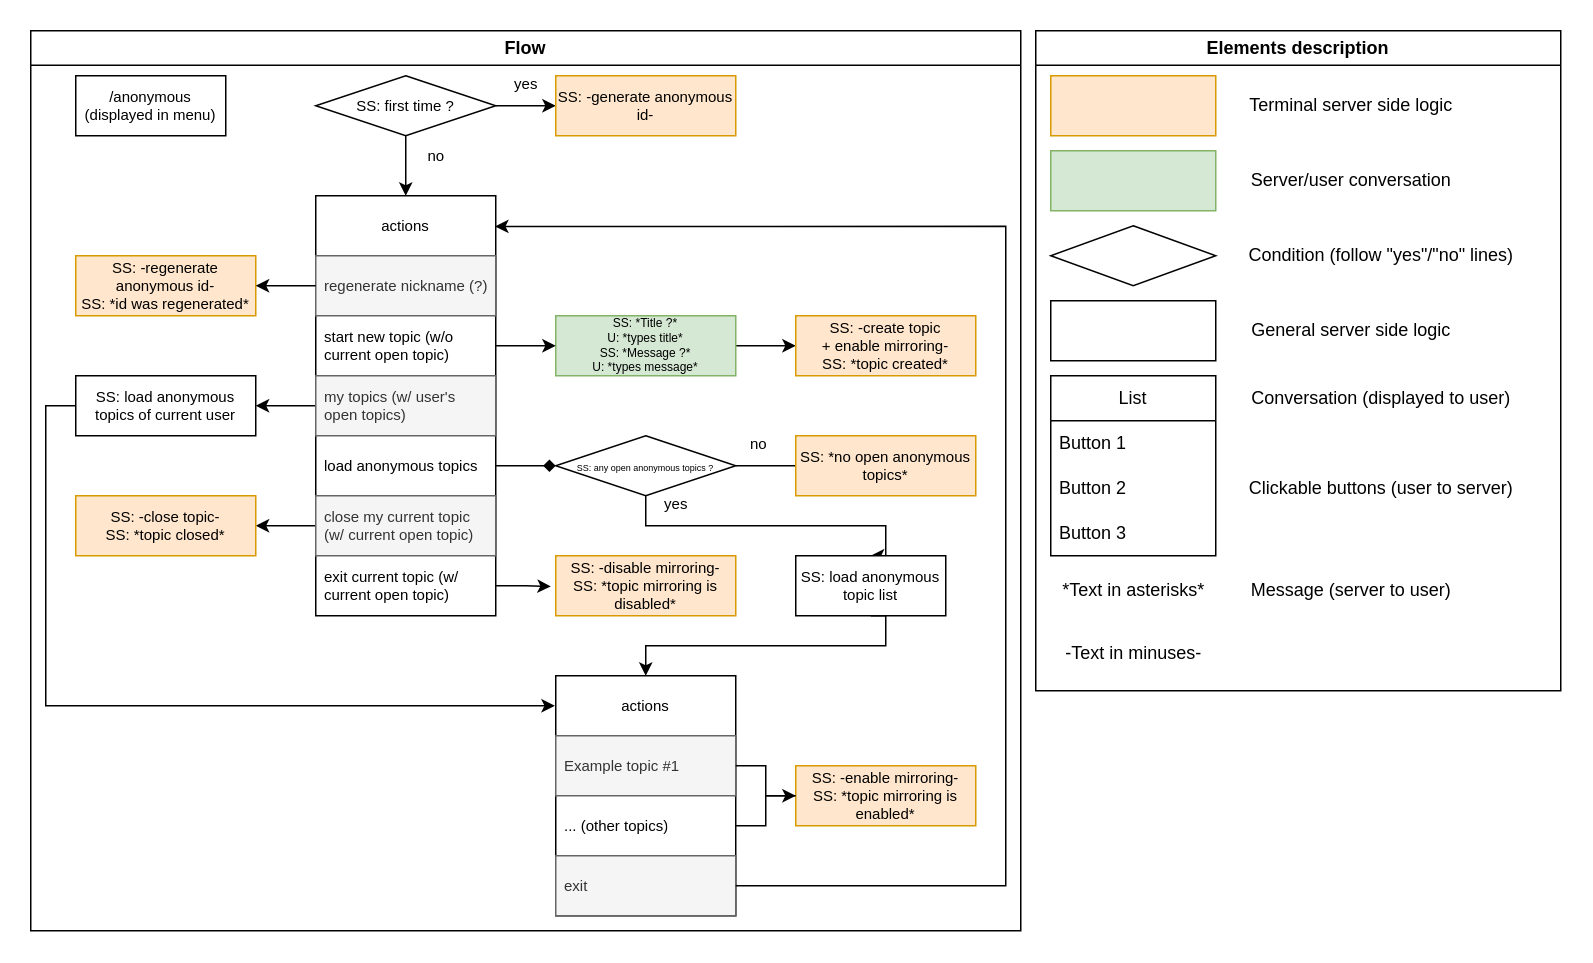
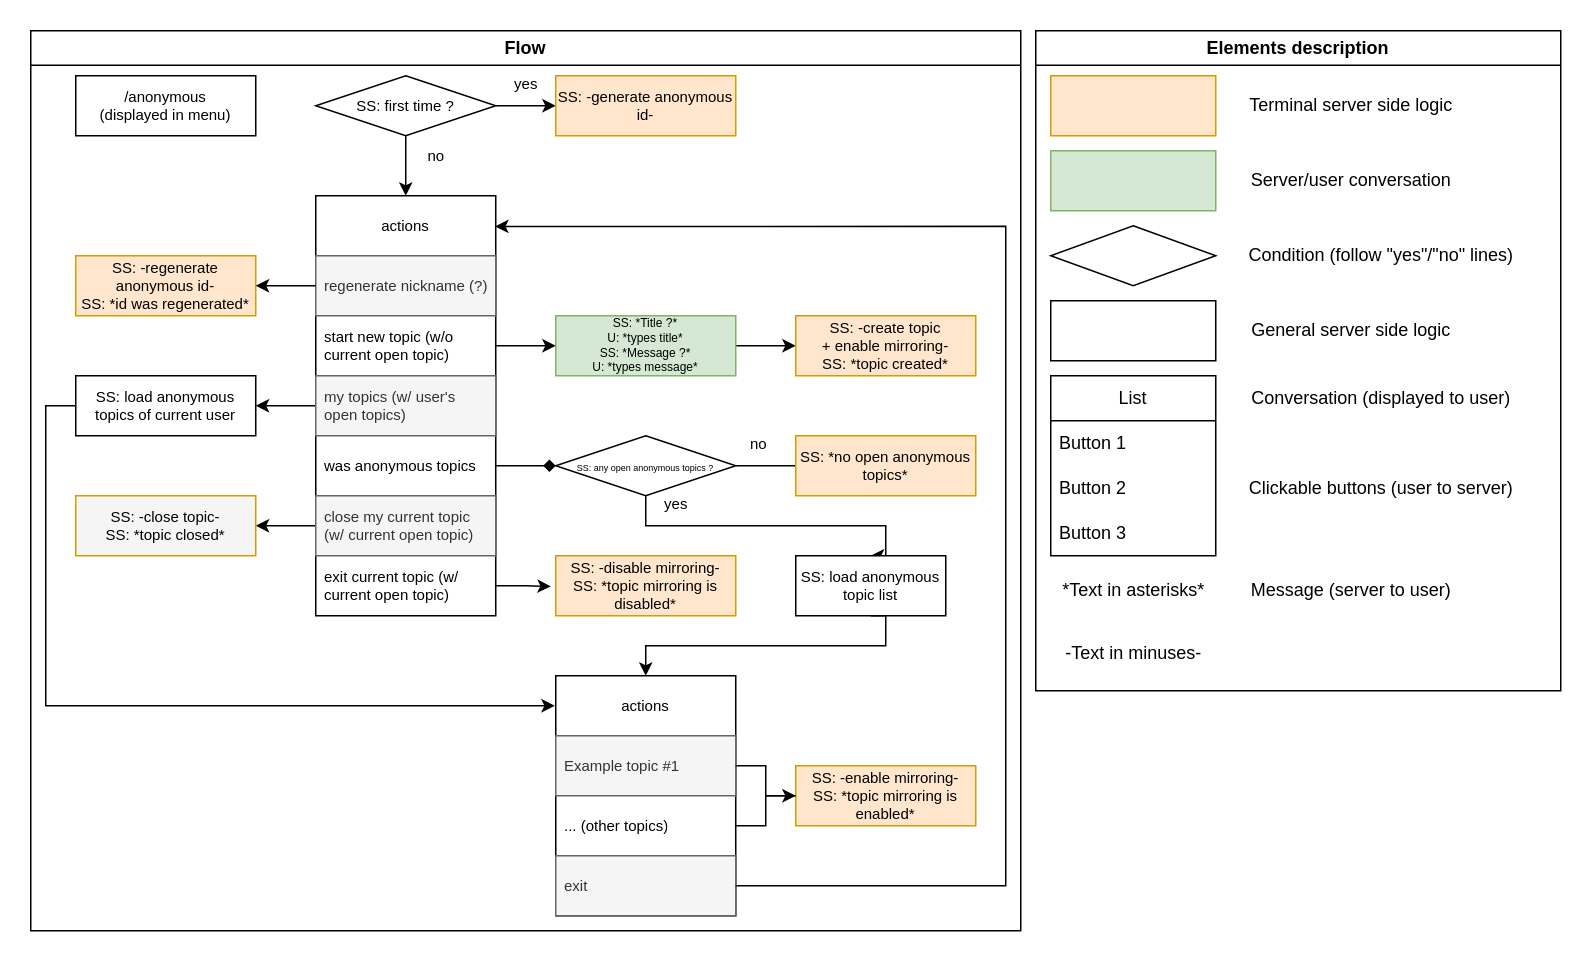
node "/anonymous (displayed in menu)": size 150x60 -> 180x60
node "load anonymous topics": label "load anonymous topics" -> "was anonymous topics"
node "SS: -close topic- SS: *topic closed*": fillcolor #ffe6cc -> #f5f5f5
